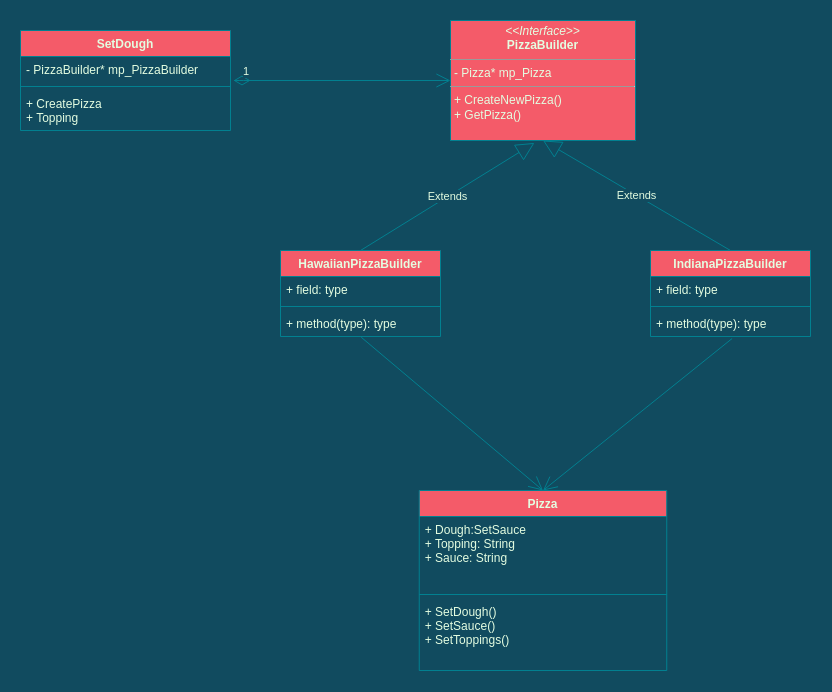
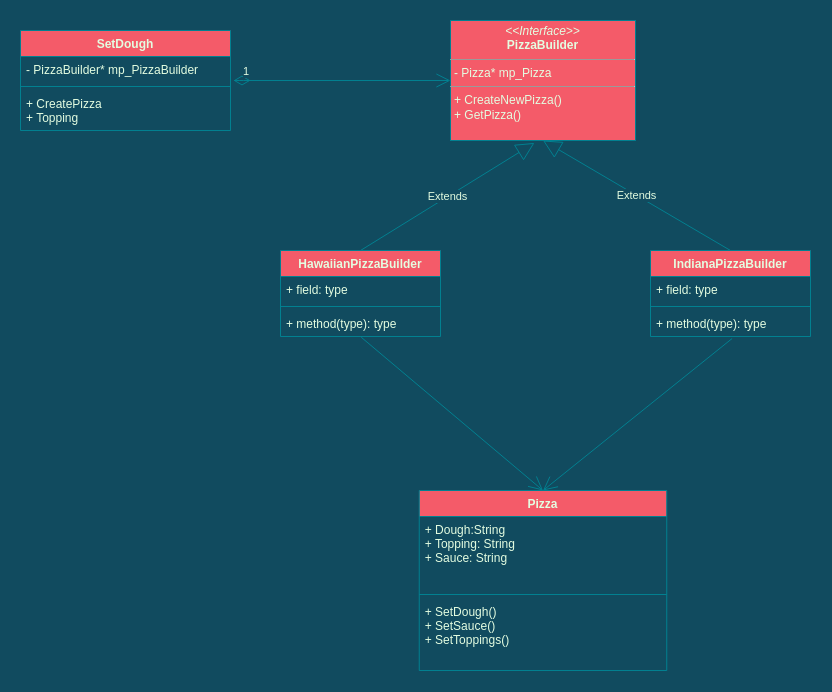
node "+ Dough:SetSauce + Topping: String + Sauce: String": label "+ Dough:SetSauce + Topping: String + Sauce: String" -> "+ Dough:String + Topping: String + Sauce: String"
